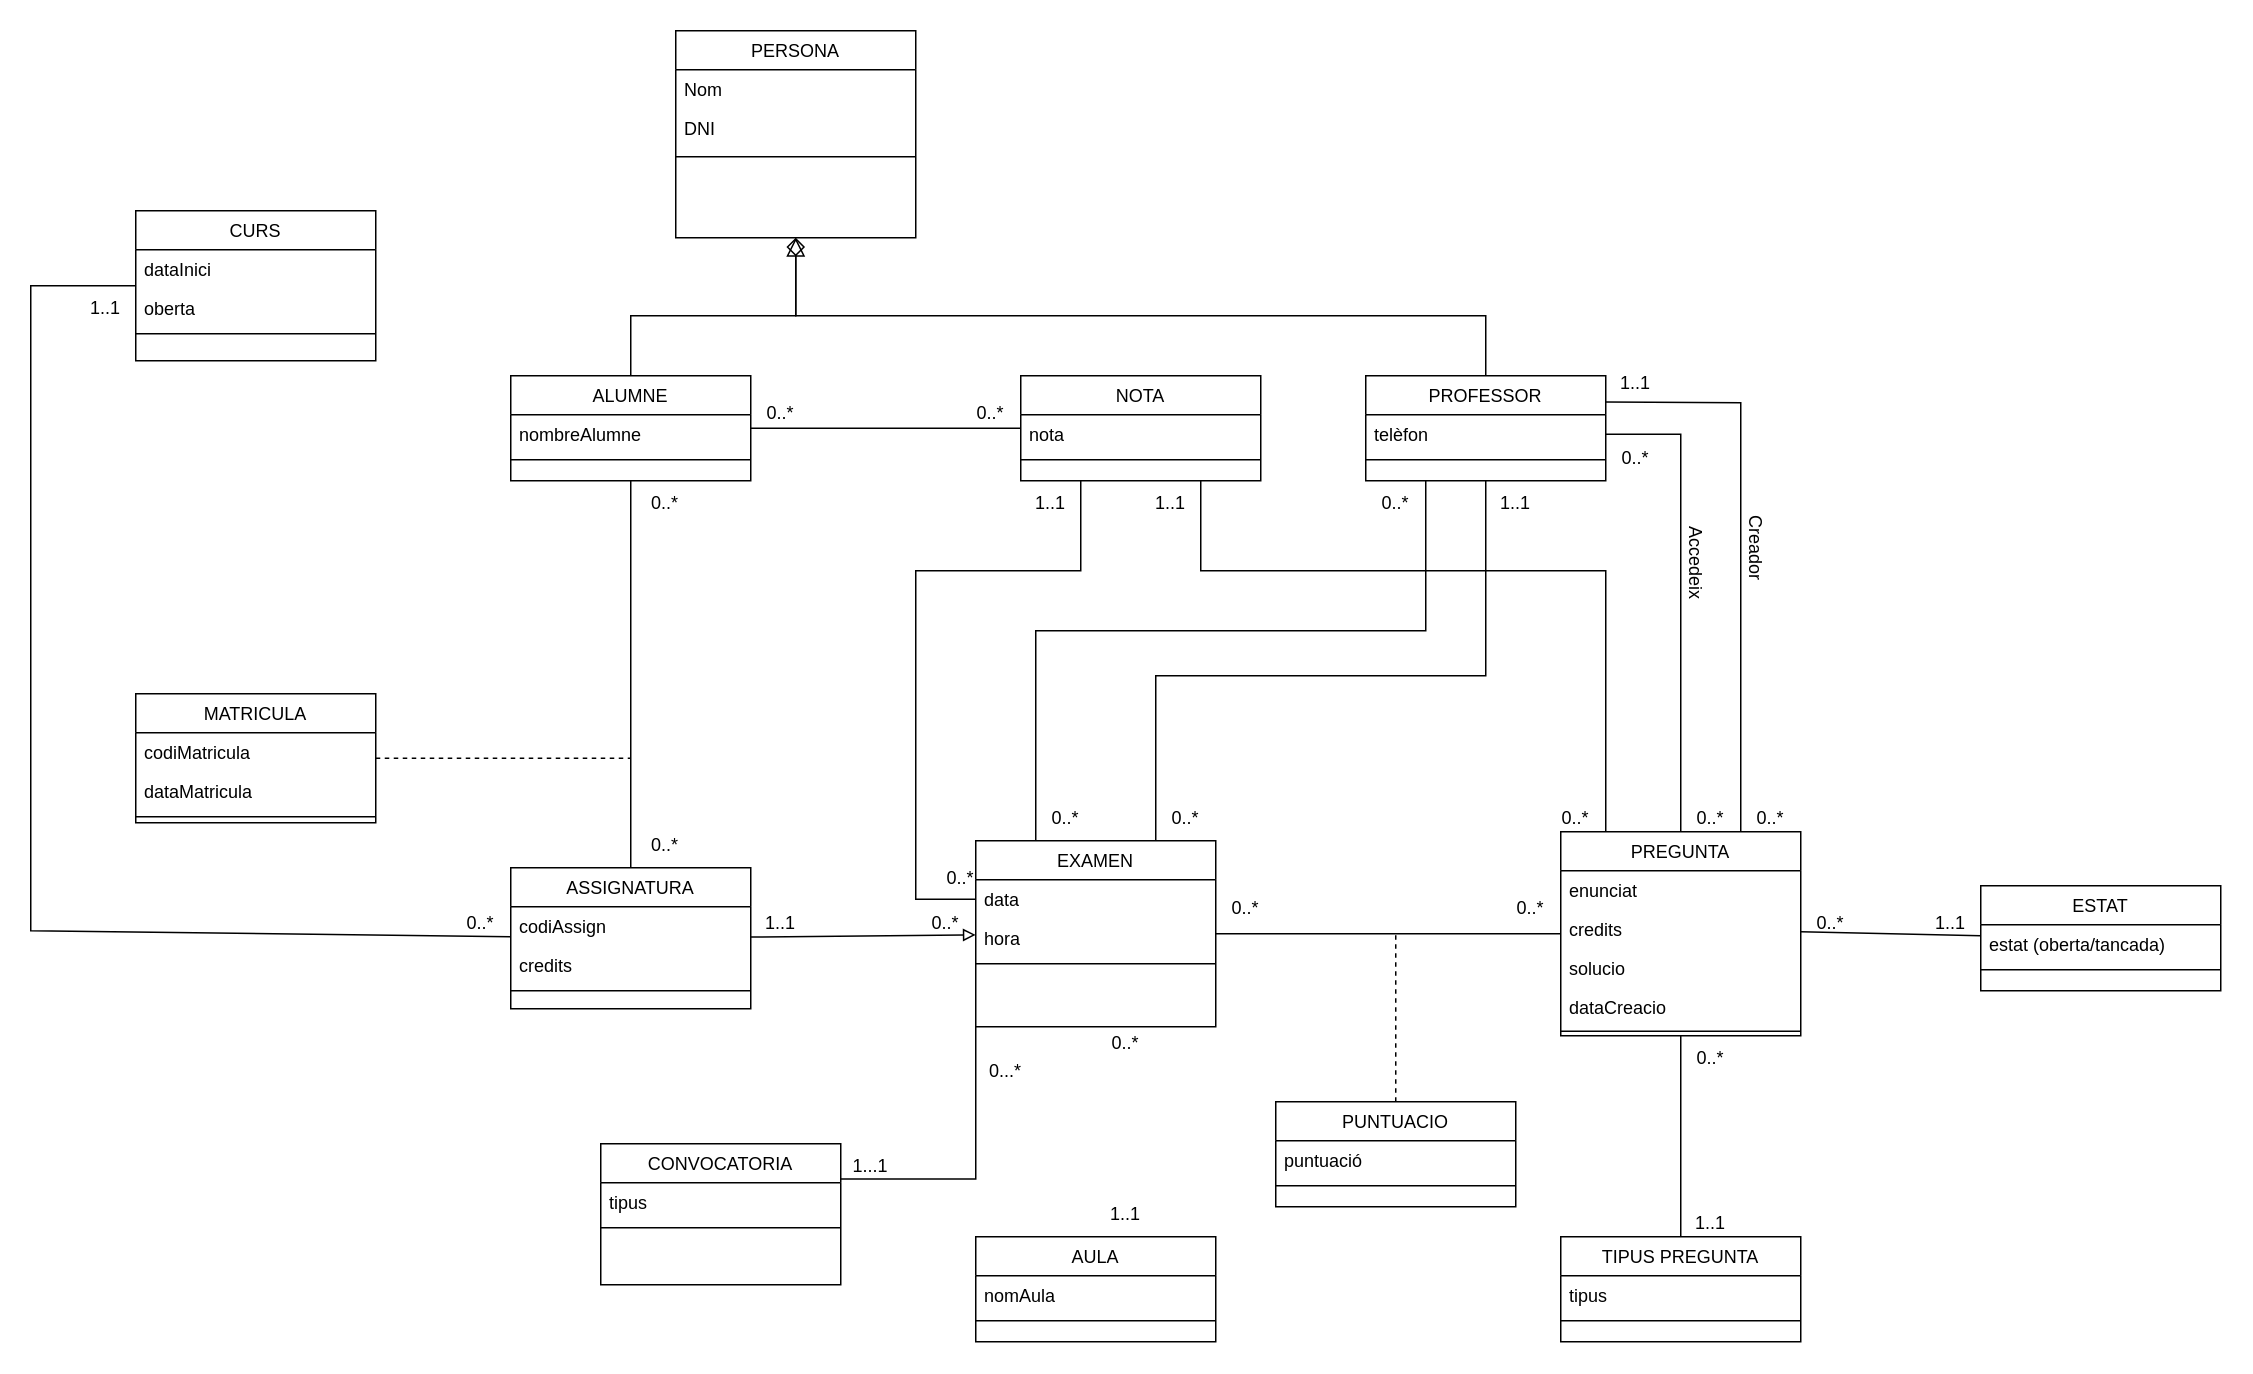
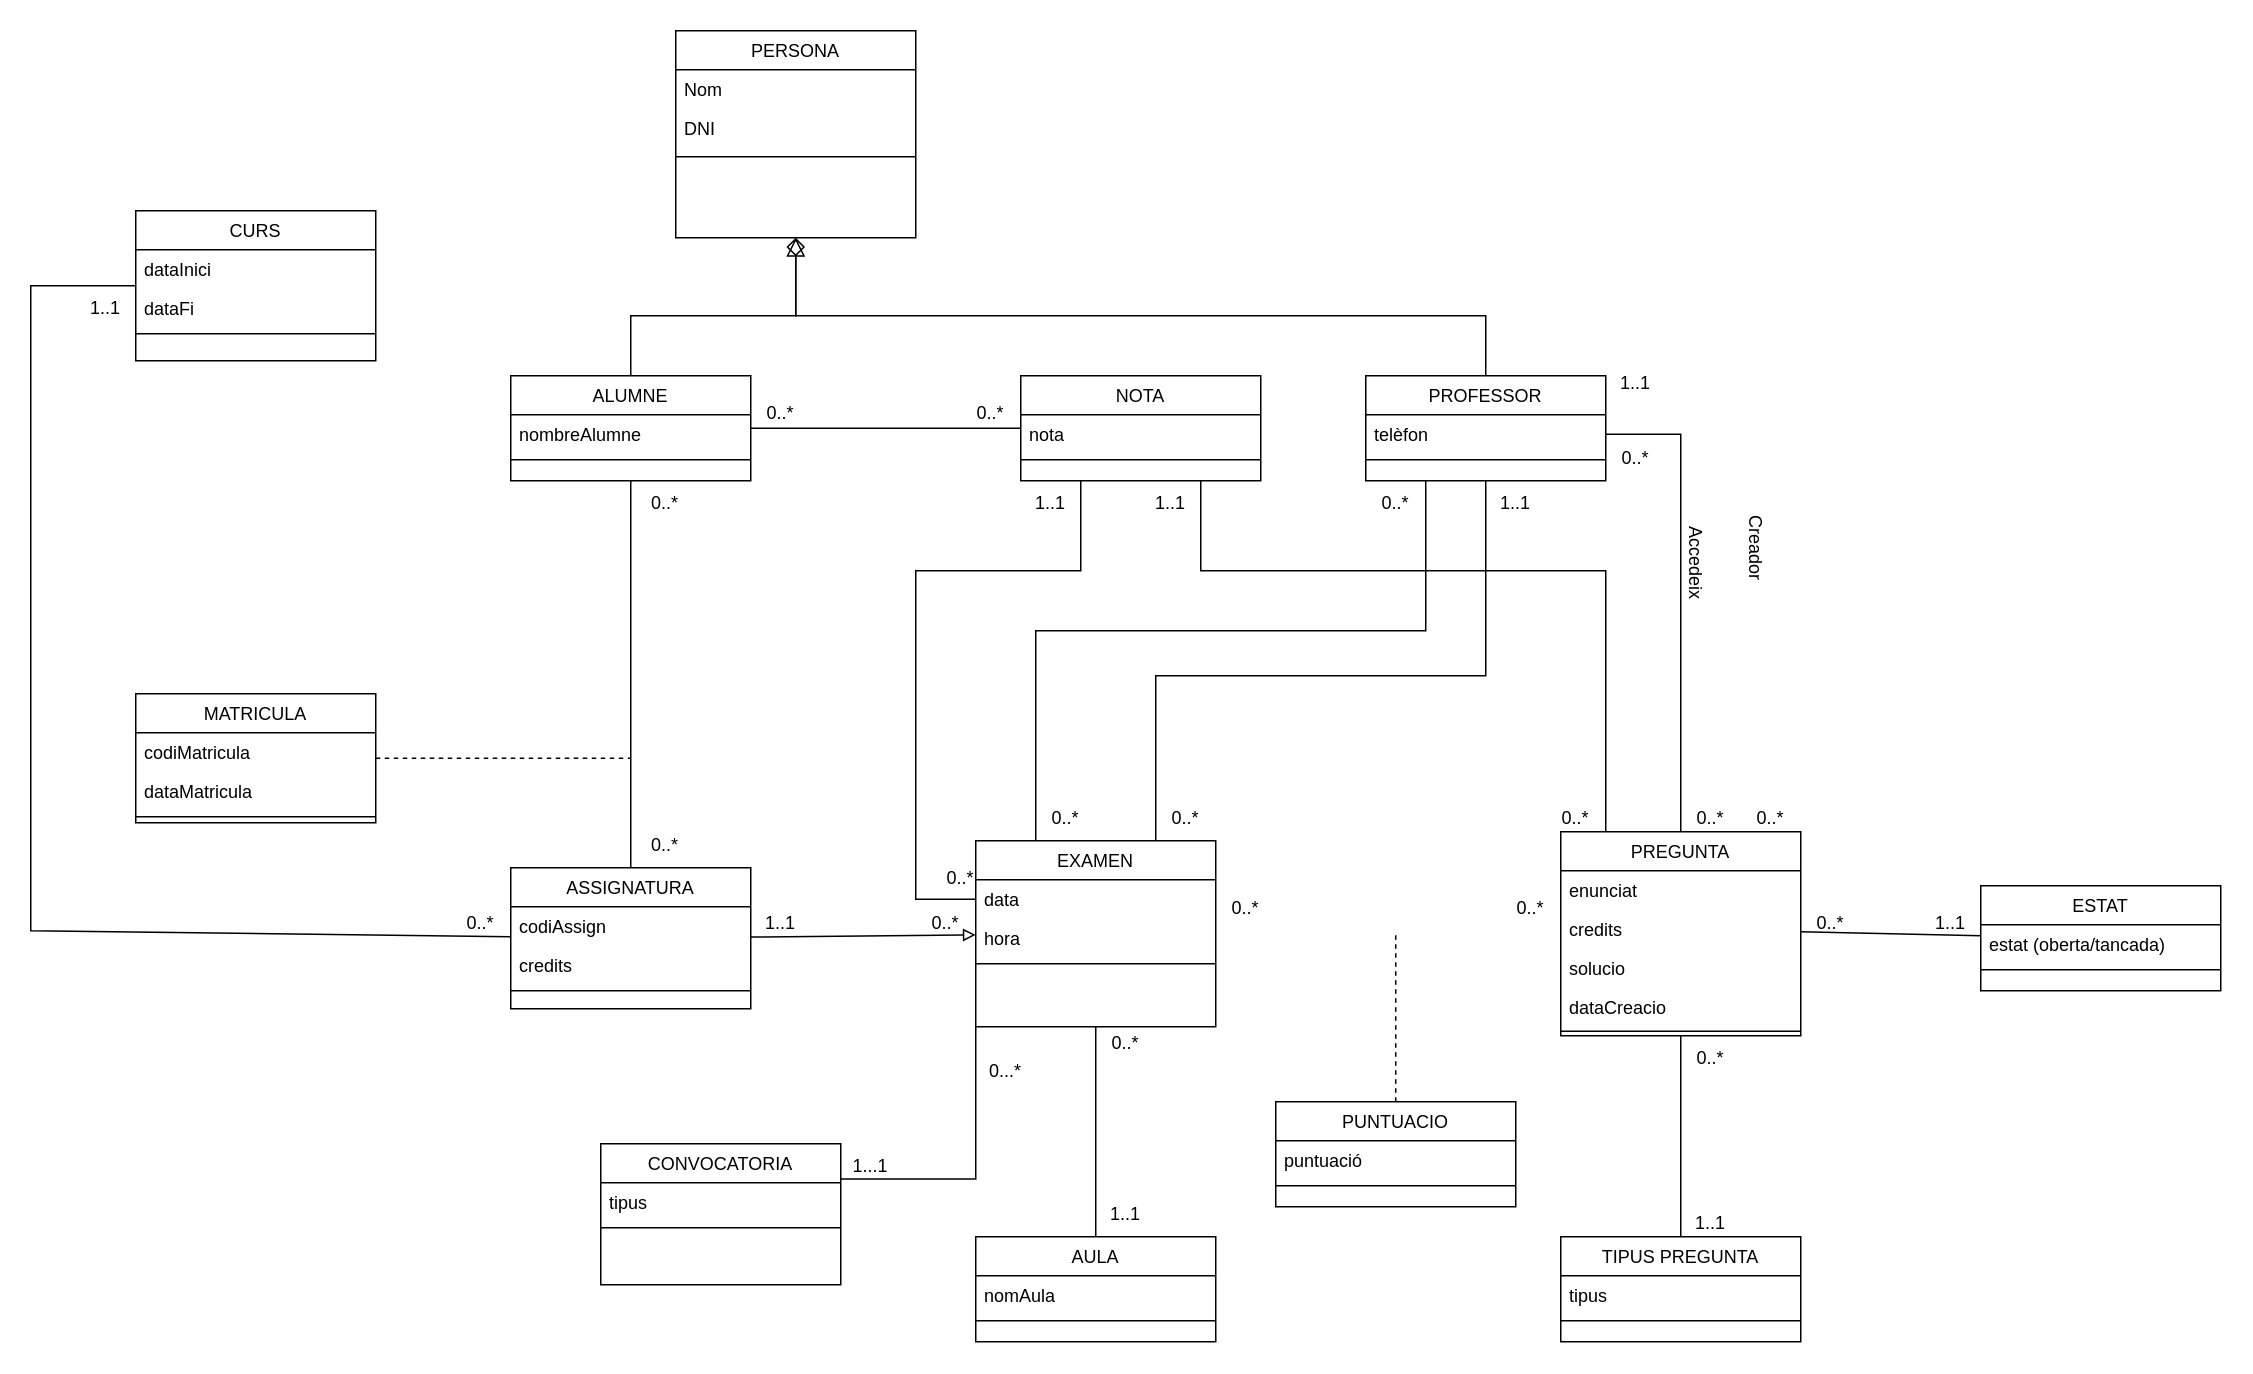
node "oberta": label "oberta" -> "dataFi"
edge "PROFESSOR" -- "PREGUNTA": removed
edge "EXAMEN" -- "PREGUNTA": removed
edge "EXAMEN" -- "AULA": added
